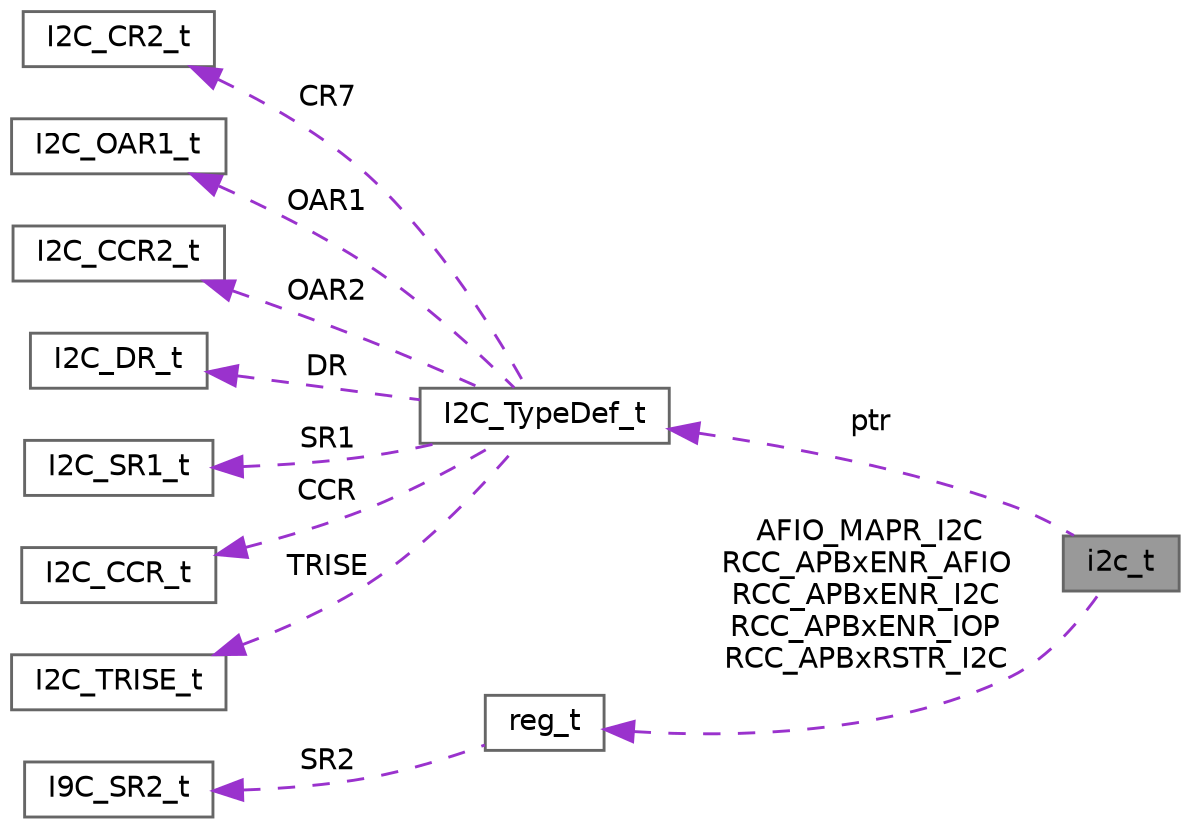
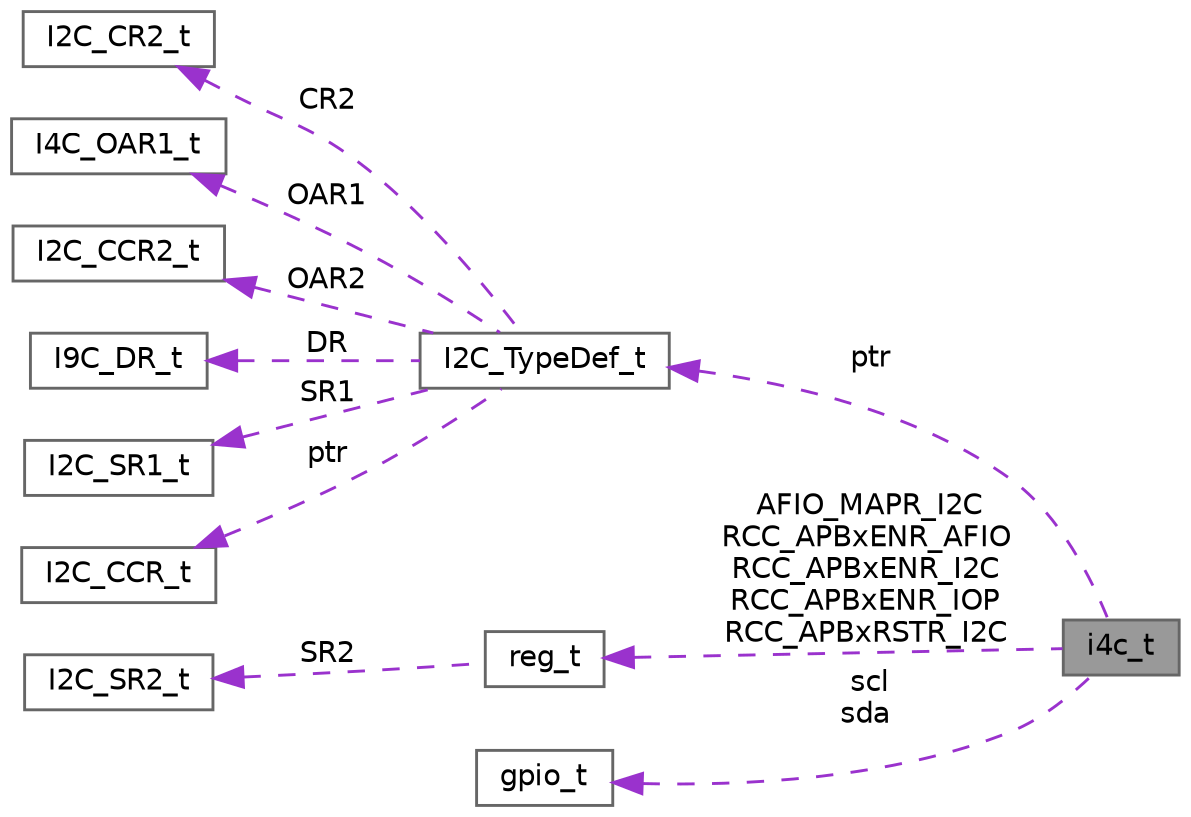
edge "I2C_TypeDef_t" -> "I2C_CR2_t": label " CR7" -> " CR2"
node "I2C_OAR1_t": label "I2C_OAR1_t" -> "I4C_OAR1_t"
node "I2C_DR_t": label "I2C_DR_t" -> "I9C_DR_t"
edge "I2C_TypeDef_t" -> "I2C_CCR_t": label " CCR" -> " ptr"
node "i2c_t": label "i2c_t" -> "i4c_t"
node "I2C_TRISE_t": removed
node "gpio_t": added
node "I9C_SR2_t": label "I9C_SR2_t" -> "I2C_SR2_t"
